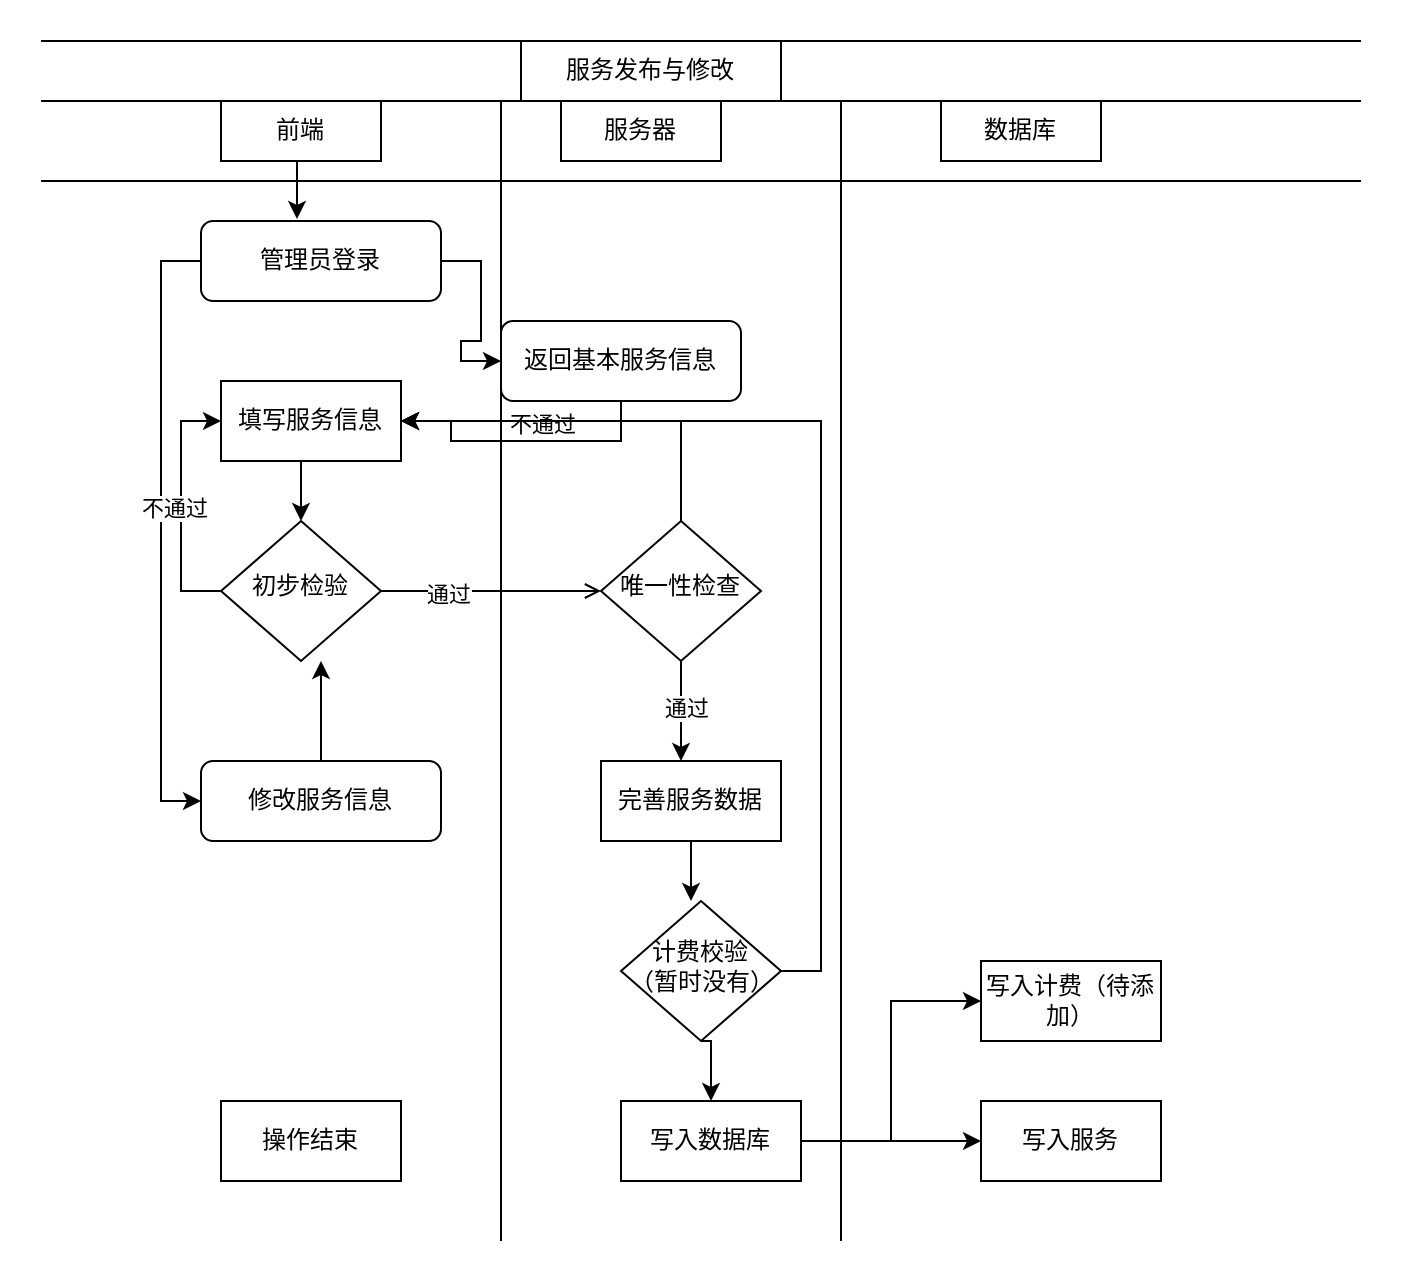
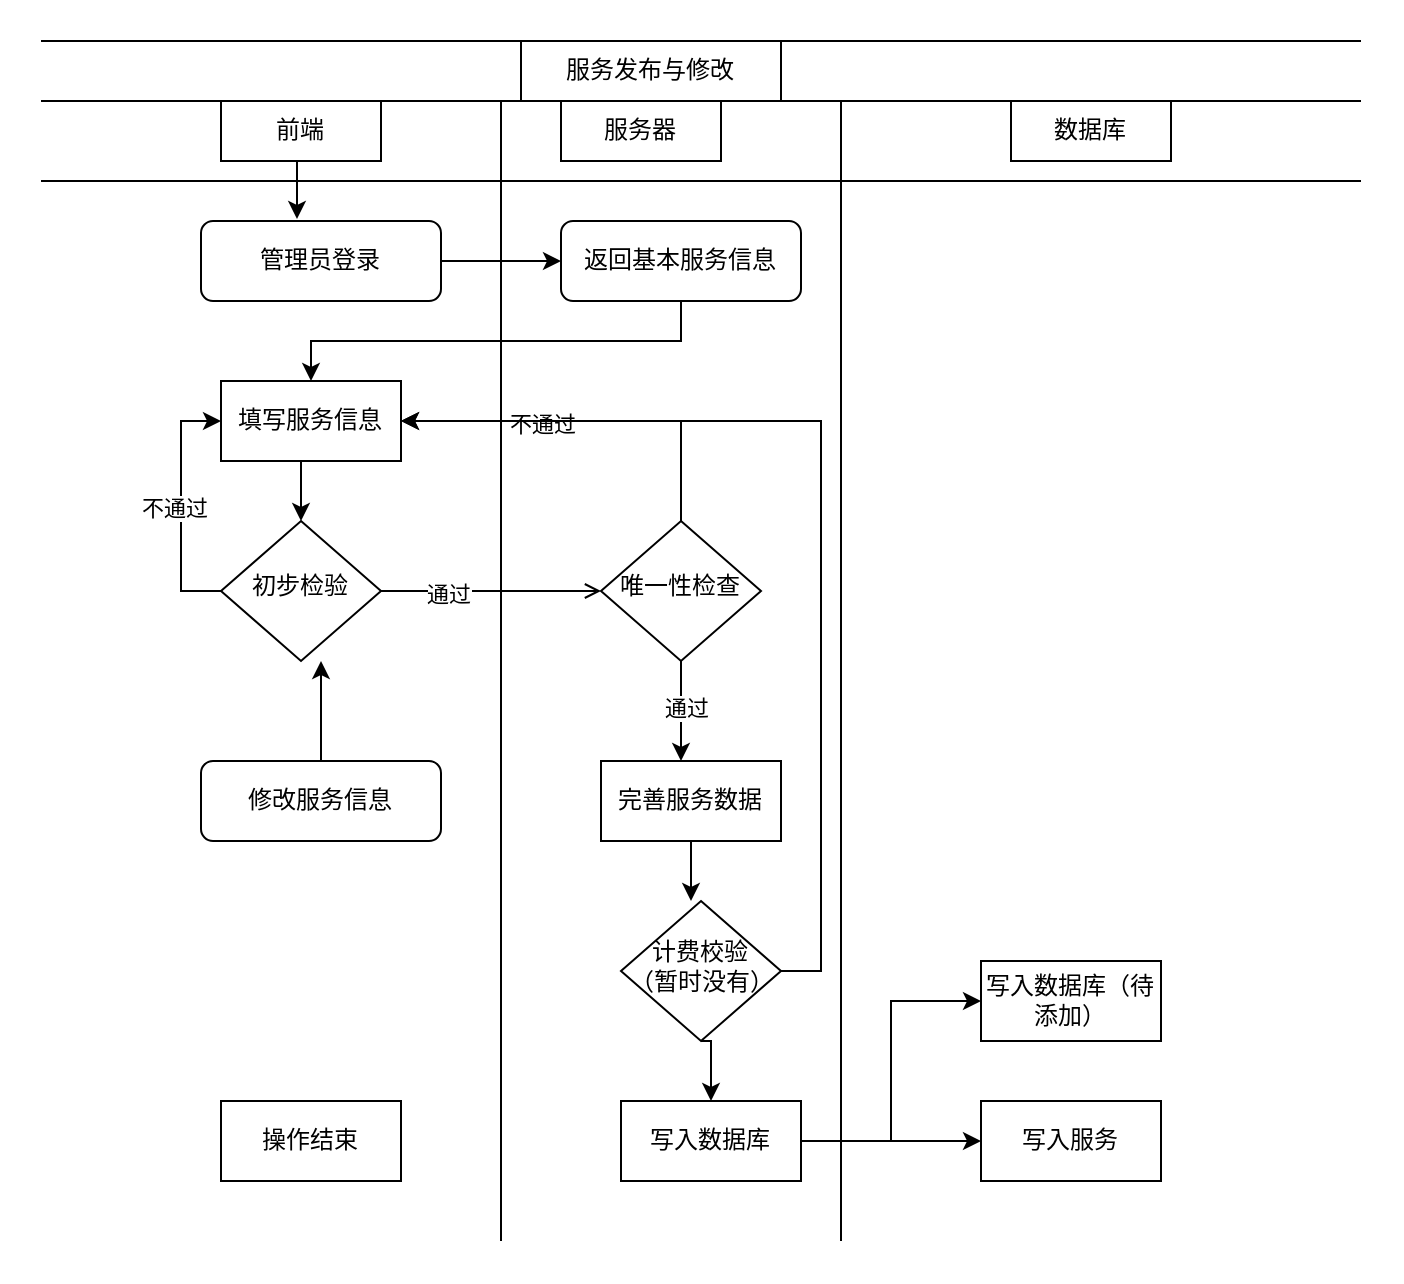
node "数据库": moved (1021, 131) -> (1091, 131)
node "返回基本服务信息": moved (621, 361) -> (681, 261)
edge "管理员登录" -> "修改服务信息": removed
node "写入计费（待添加）": label "写入计费（待添加）" -> "写入数据库（待添加）"
